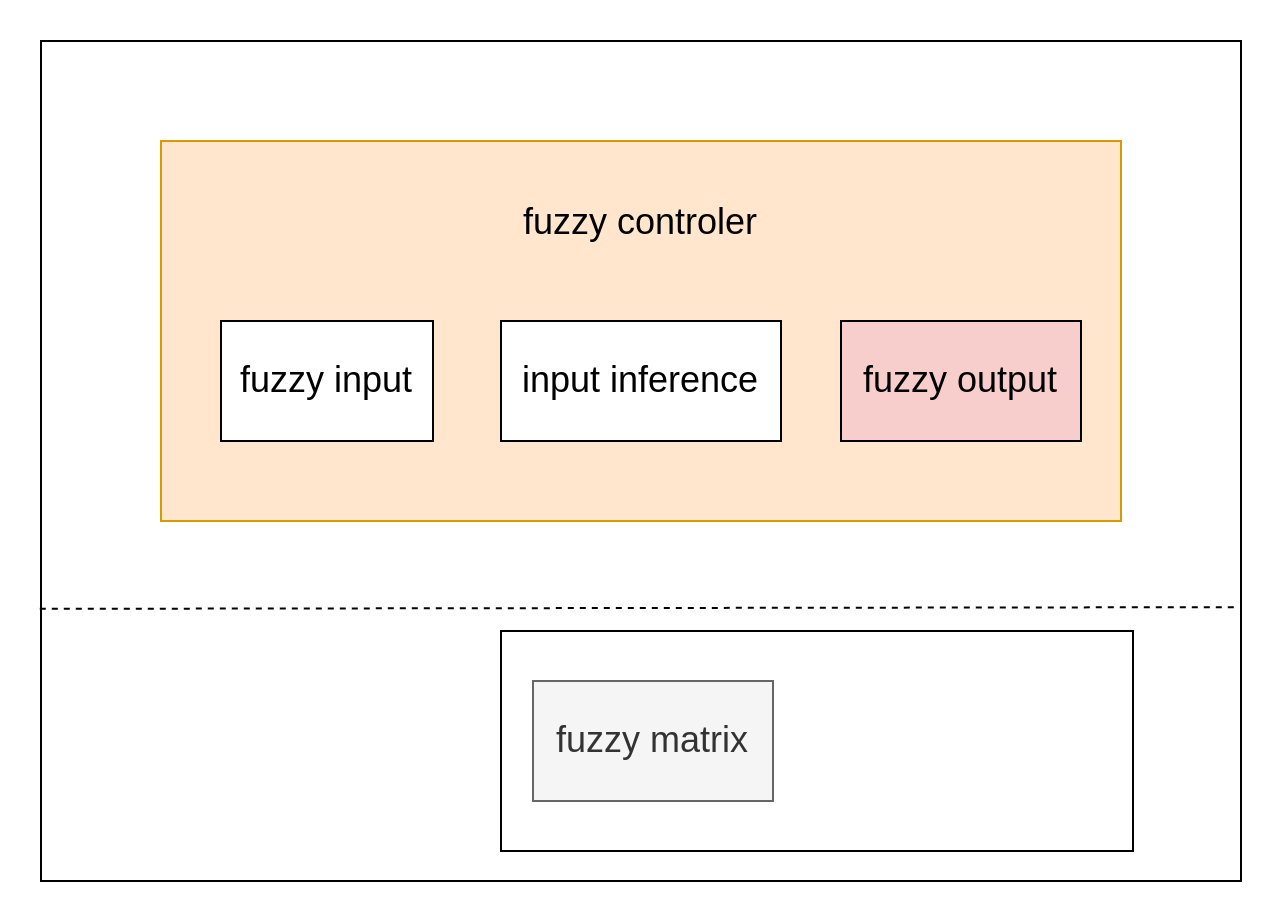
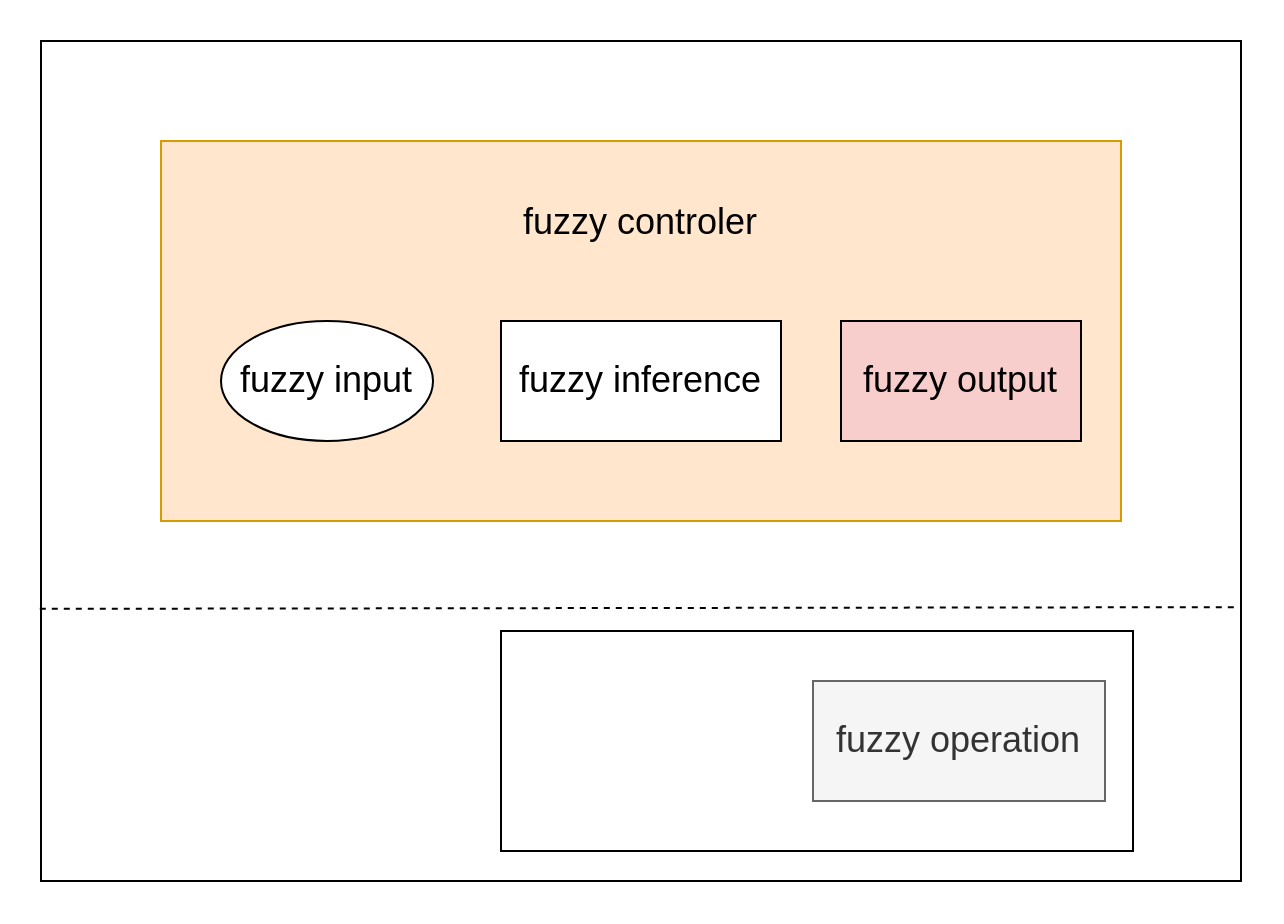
node "fuzzy input": shape rectangle -> ellipse
node "input inference": label "input inference" -> "fuzzy inference"
node "fuzzy matrix": removed
node "fuzzy operation": added
